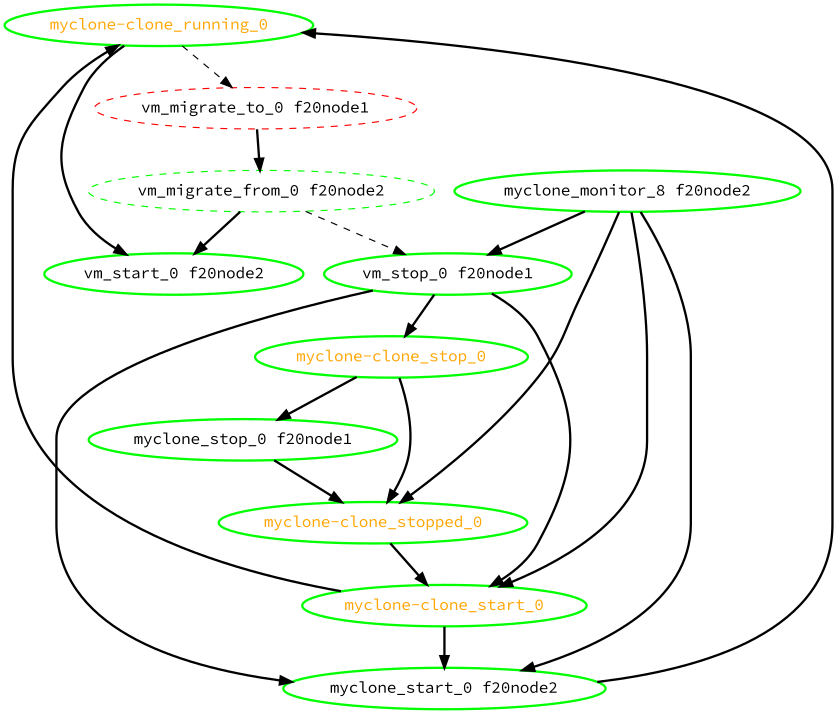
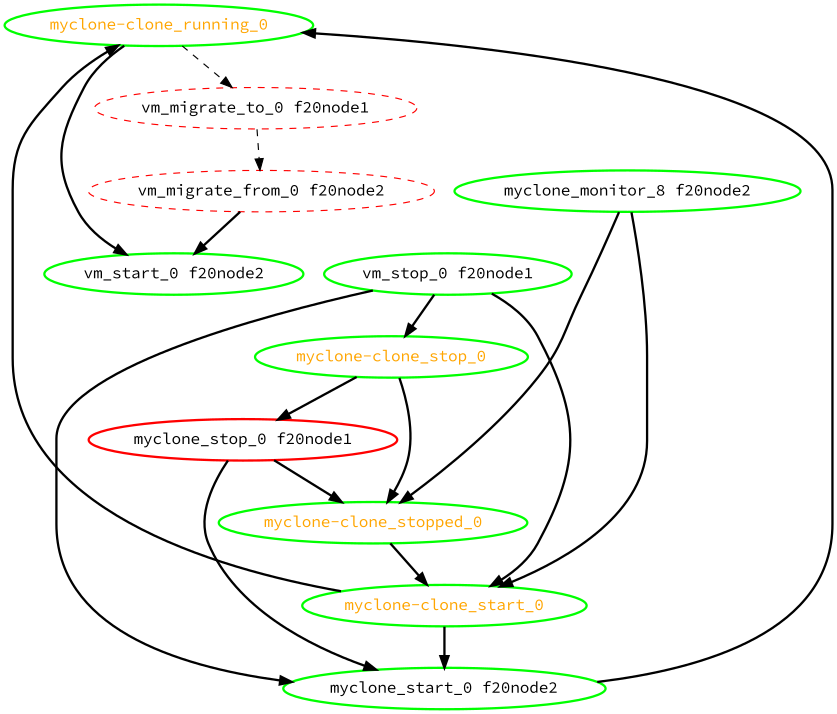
edge "vm_migrate_to_0 f20node1" -> "vm_migrate_from_0 f20node2": style bold -> dashed
node "vm_migrate_from_0 f20node2": color green -> red
edge "vm_migrate_from_0 f20node2" -> "vm_stop_0 f20node1": removed
edge "myclone_monitor_8 f20node2" -> "vm_stop_0 f20node1": removed
node "myclone_stop_0 f20node1": color green -> red
edge "myclone_monitor_8 f20node2" -> "myclone_start_0 f20node2": now "myclone_stop_0 f20node1" -> "myclone_start_0 f20node2"
